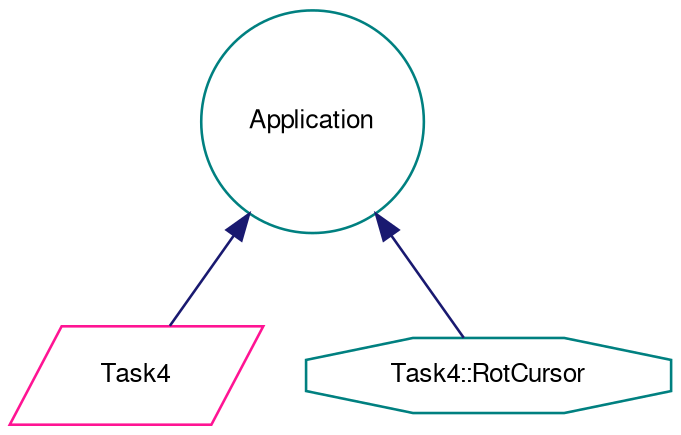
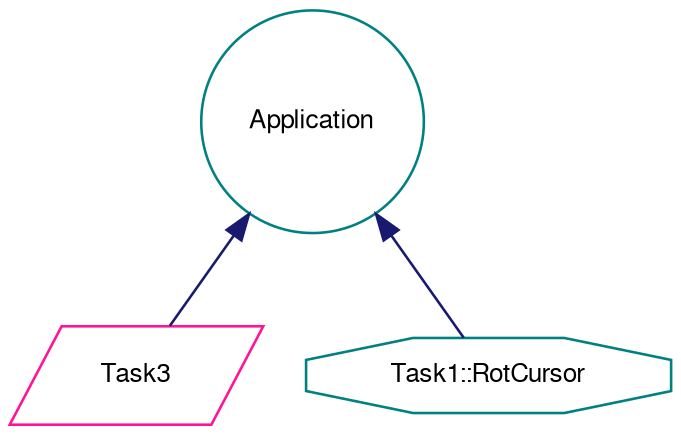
node "Task4": label "Task4" -> "Task3"
node "Task4::RotCursor": label "Task4::RotCursor" -> "Task1::RotCursor"
